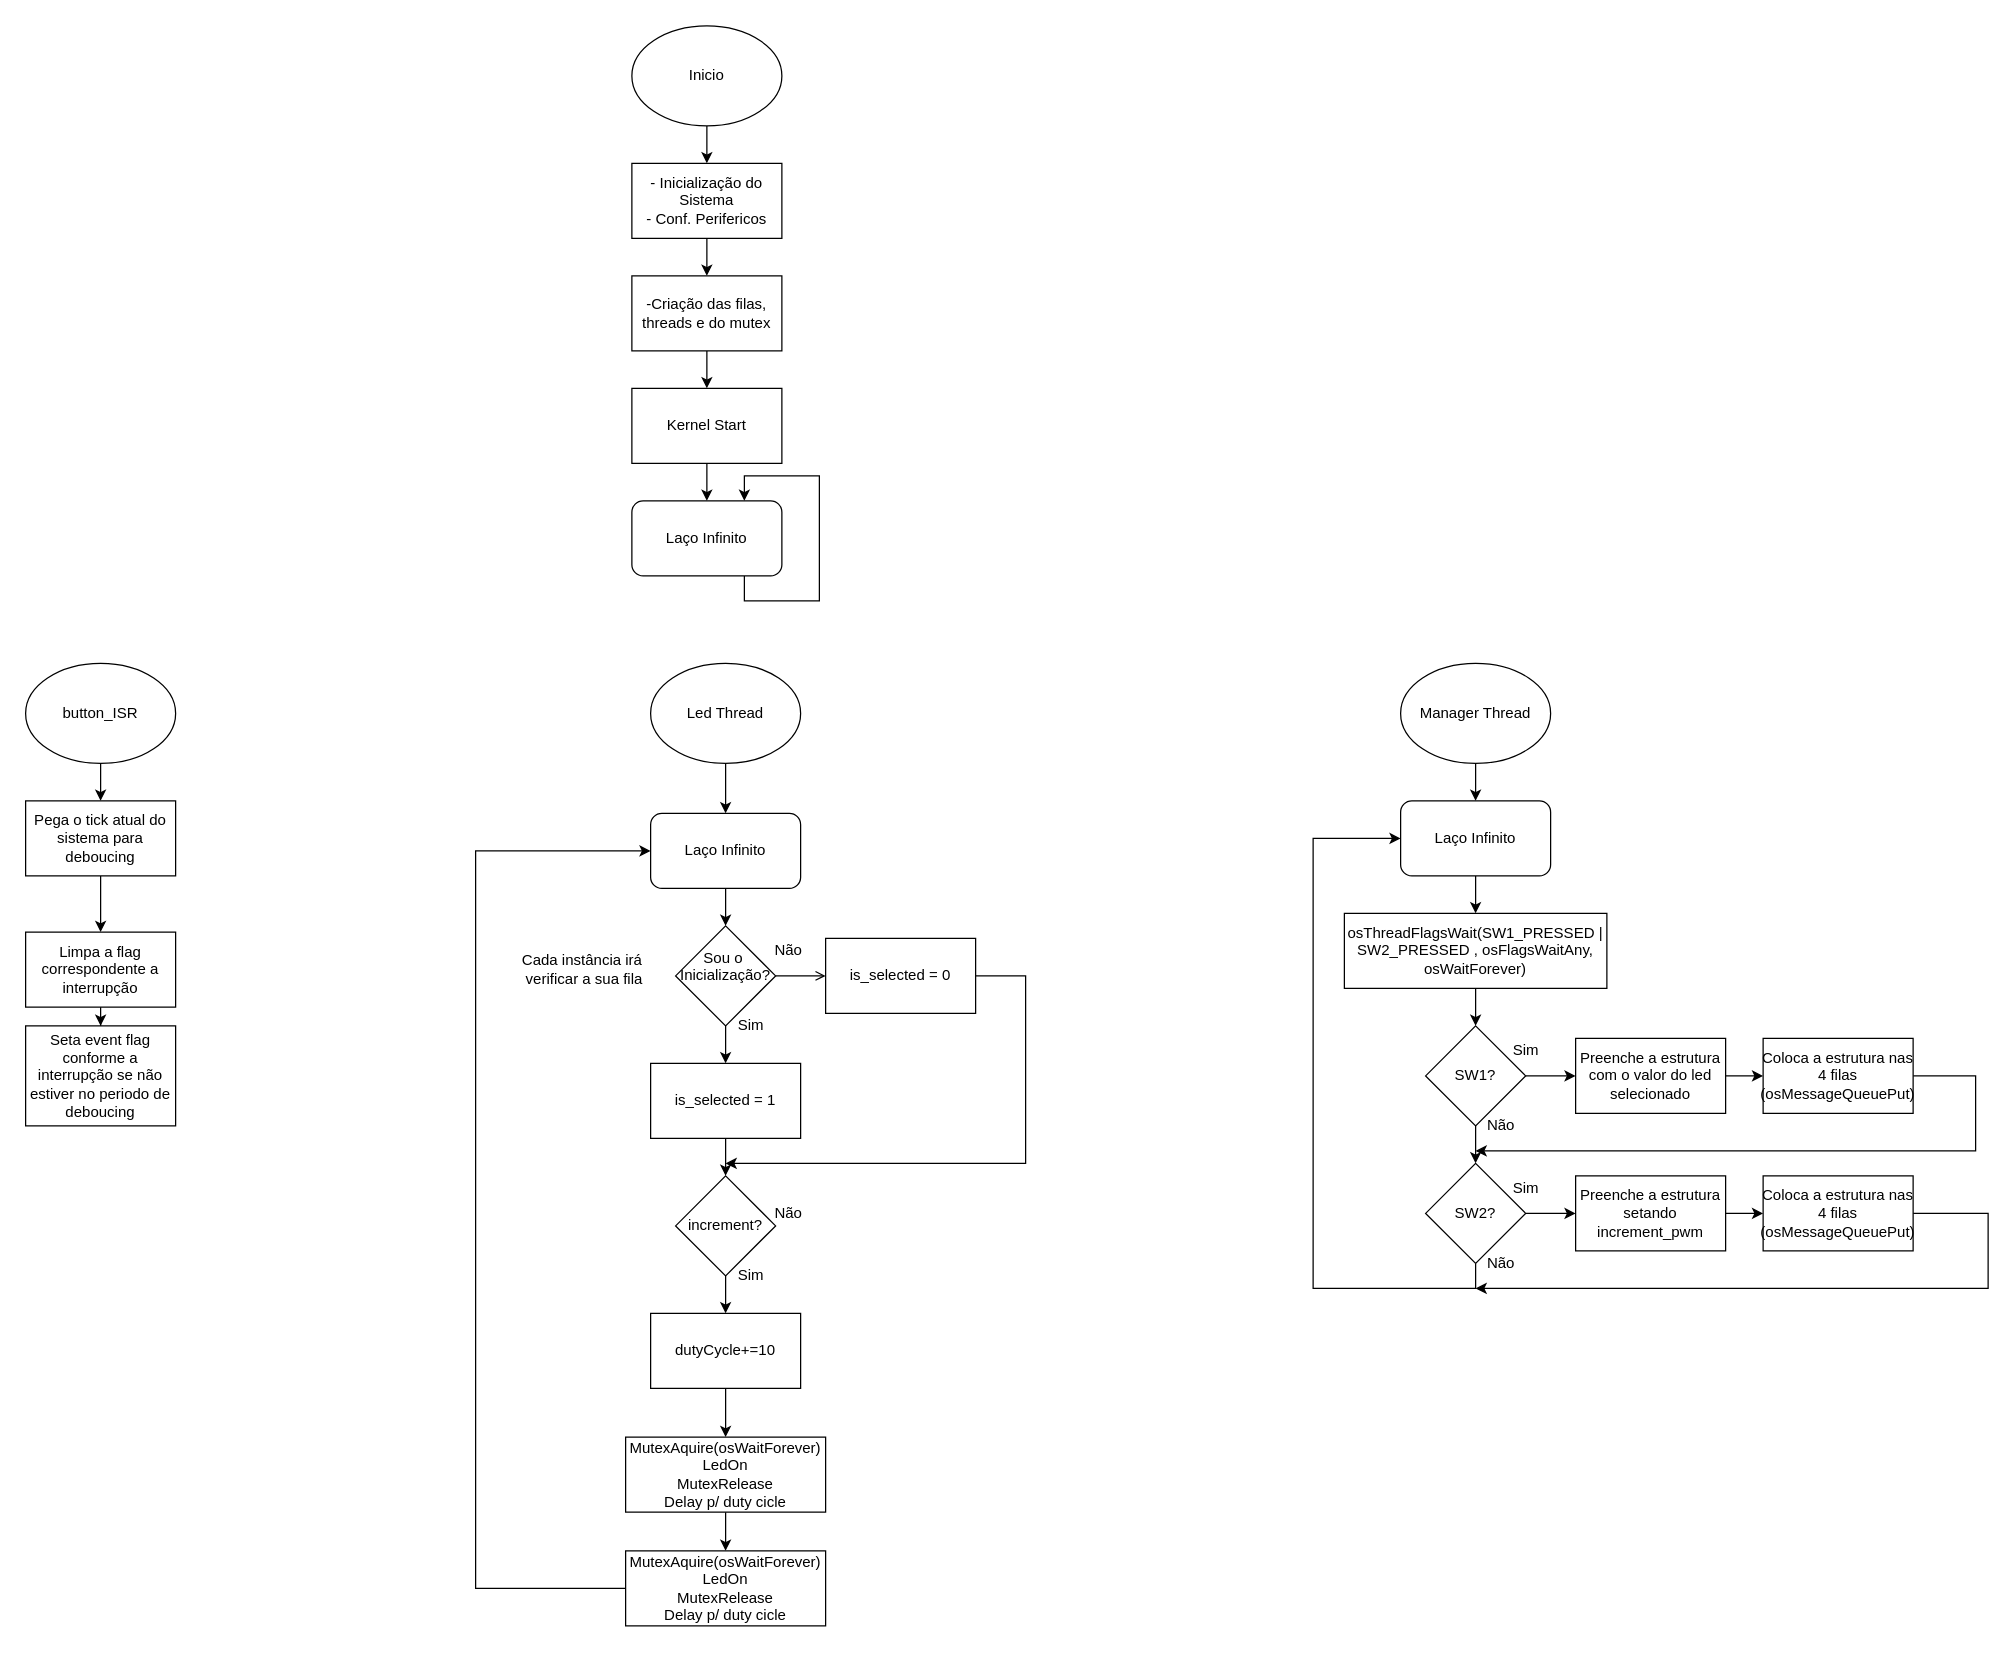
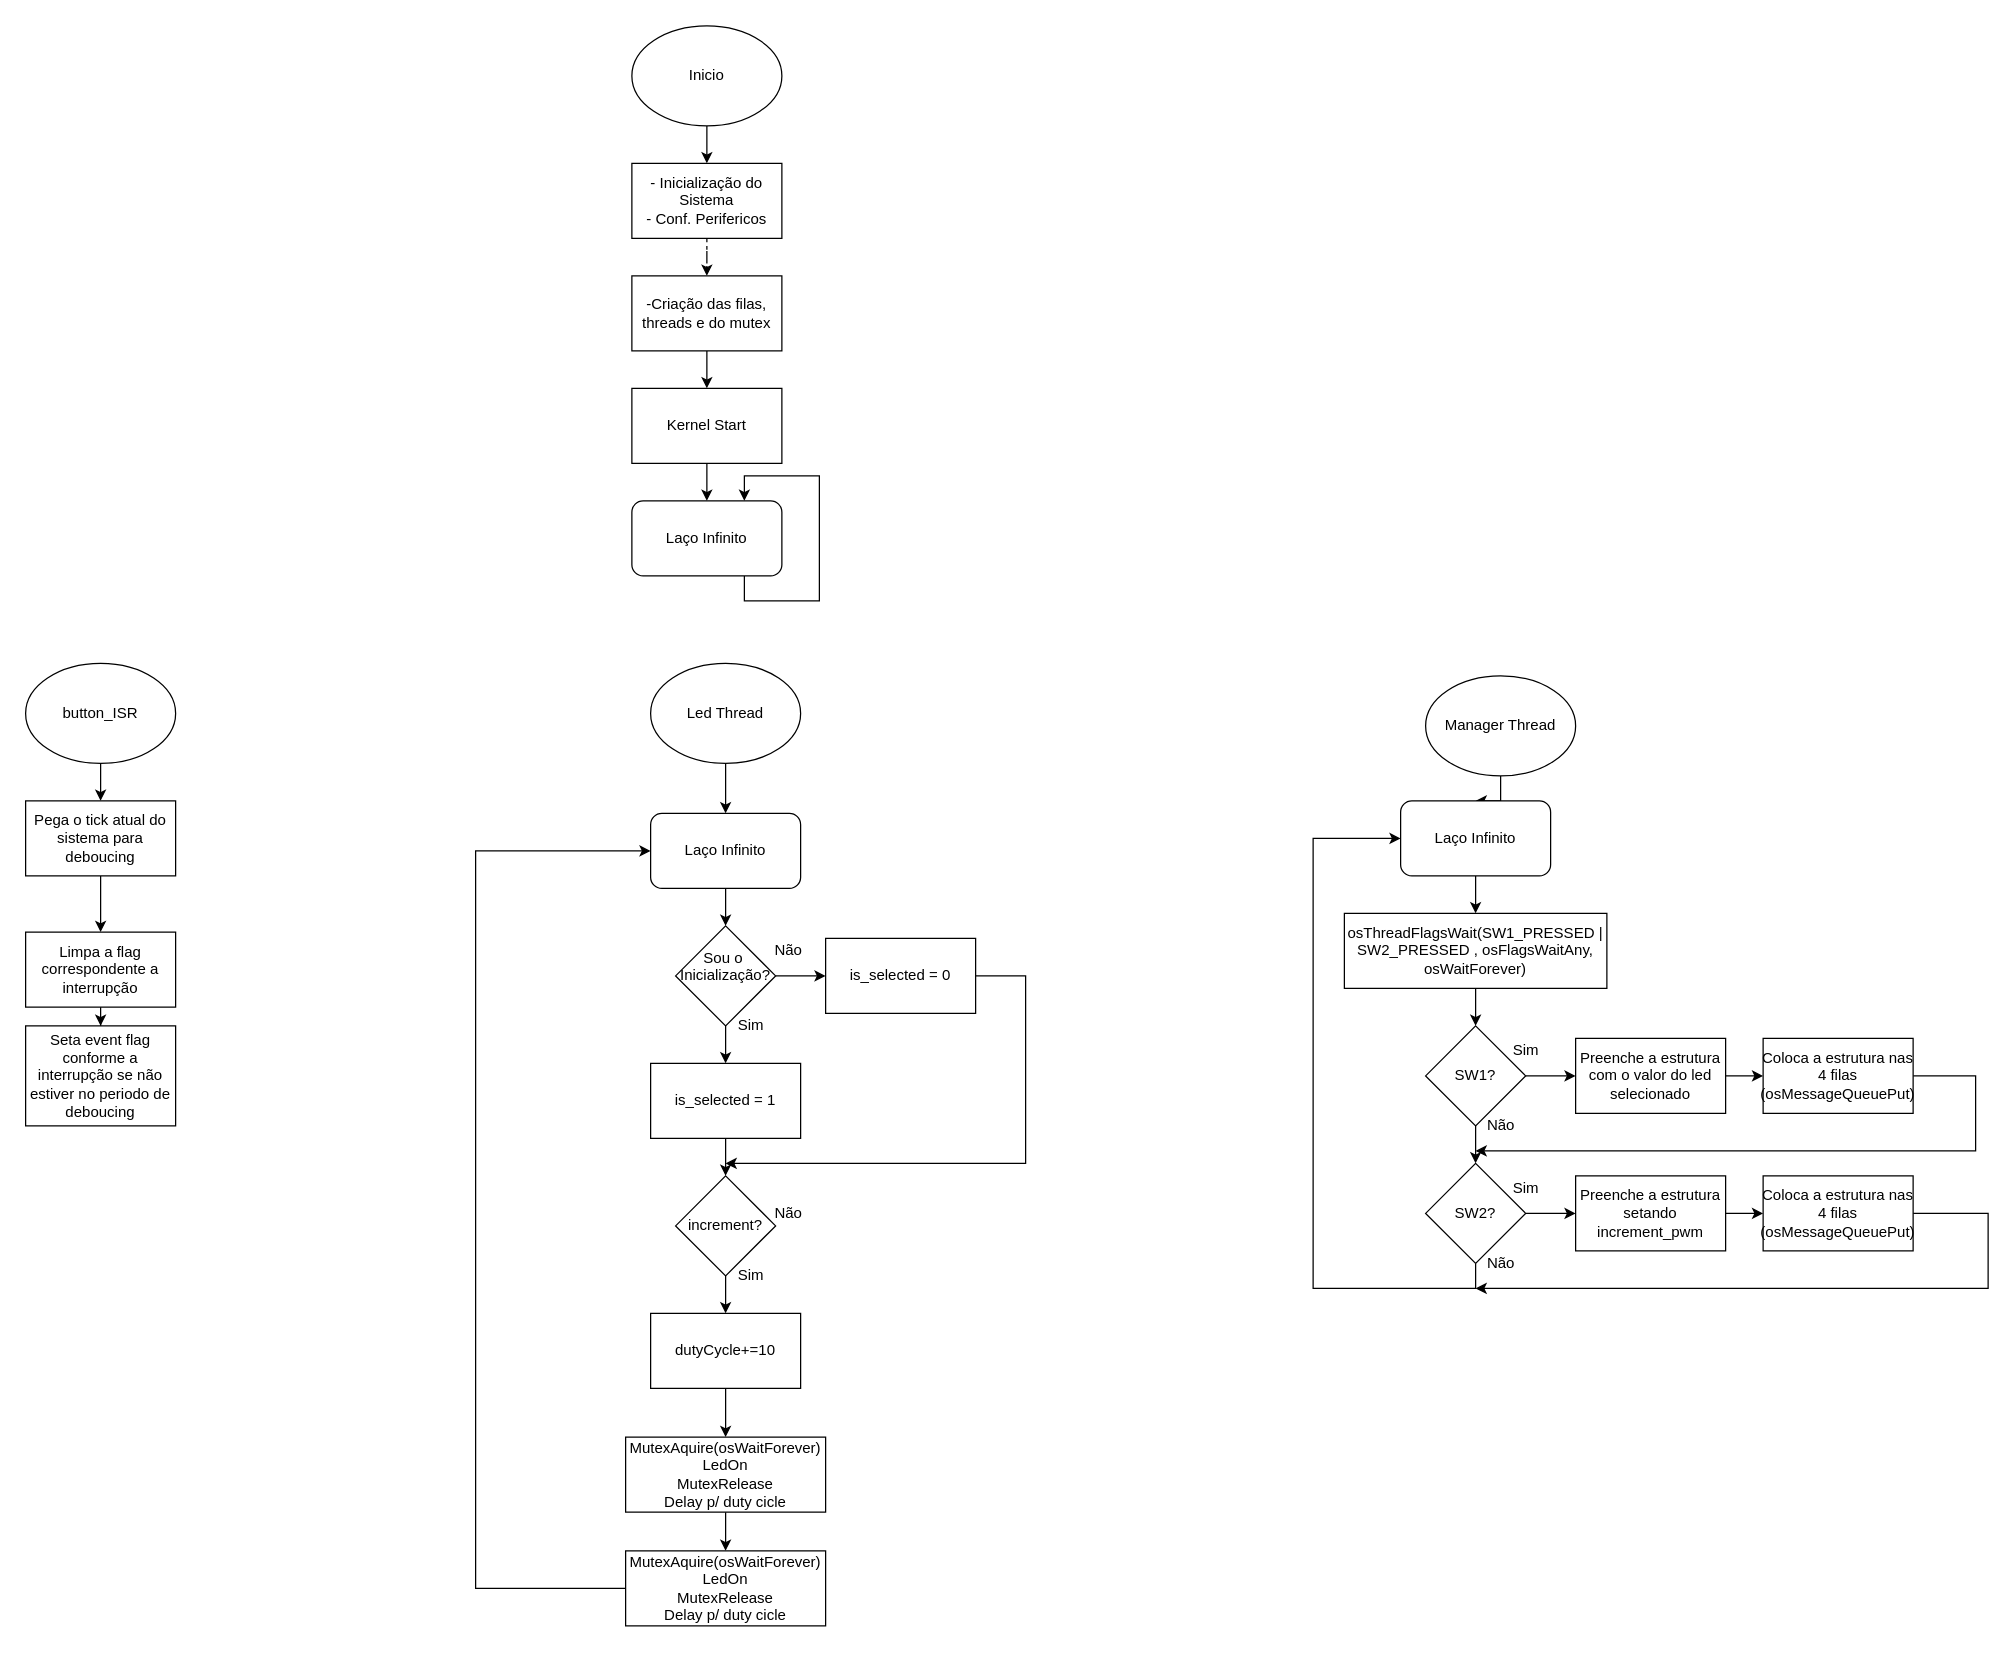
edge "- Inicialização do Sistema - Conf. Perifericos" -> "-Criação das filas, threads e do mutex": style solid -> dashed
node "Manager Thread": moved (1476, 713) -> (1501, 726)
node "Cada instância irá verificar a sua fila": removed
edge "Sou o Inicialização?" -> "is_selected = 0": arrowhead open -> classic
